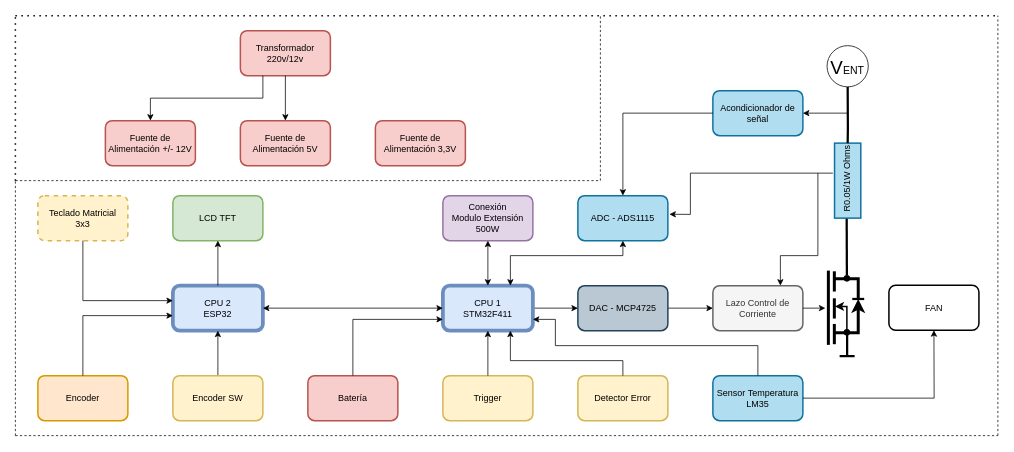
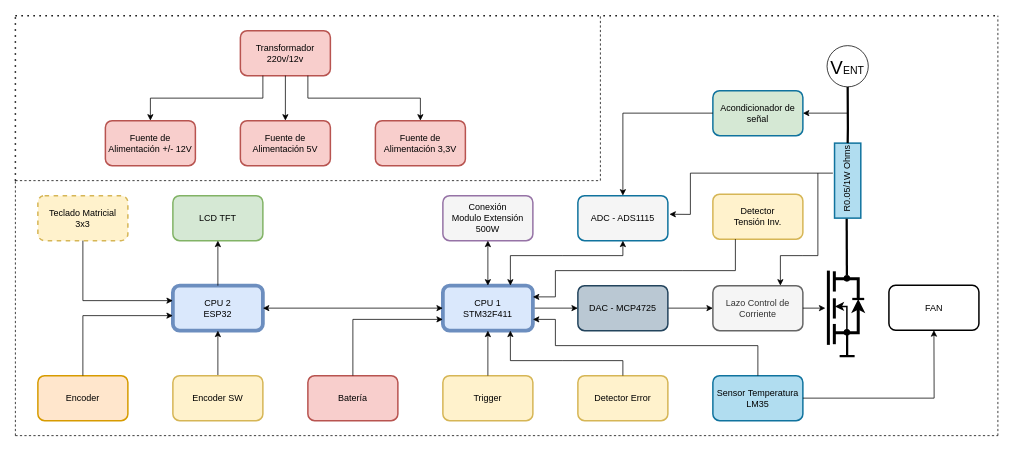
edge "Transformador 220v/12v" -> "Fuente de Alimentación 3,3V": added
node "Acondicionador de señal": fillcolor #b1ddf0 -> #d5e8d4
node "Detector Tensión Inv.": added
node "Conexión Modulo Extensión 500W": fillcolor #e1d5e7 -> #f5f5f5
node "ADC - ADS1115": fillcolor #b1ddf0 -> #f5f5f5
edge "Detector Tensión Inv." -> "CPU 1 STM32F411": added
